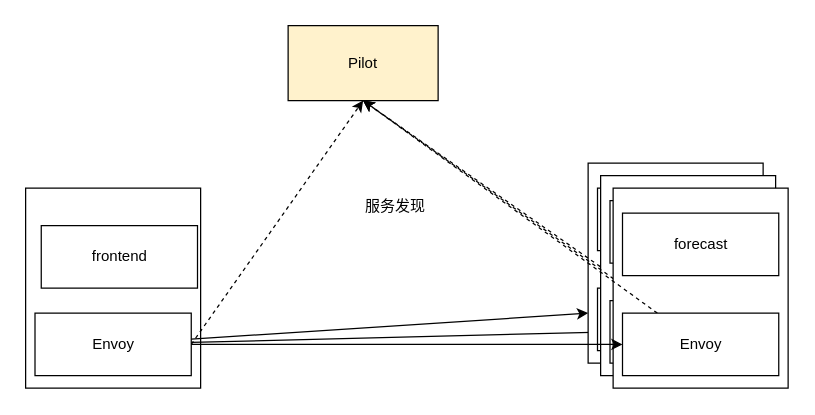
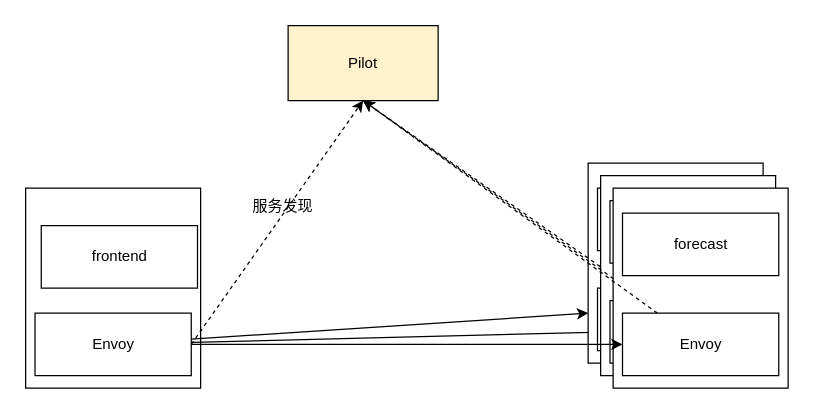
node "服务发现": moved (426, 207) -> (313, 207)
